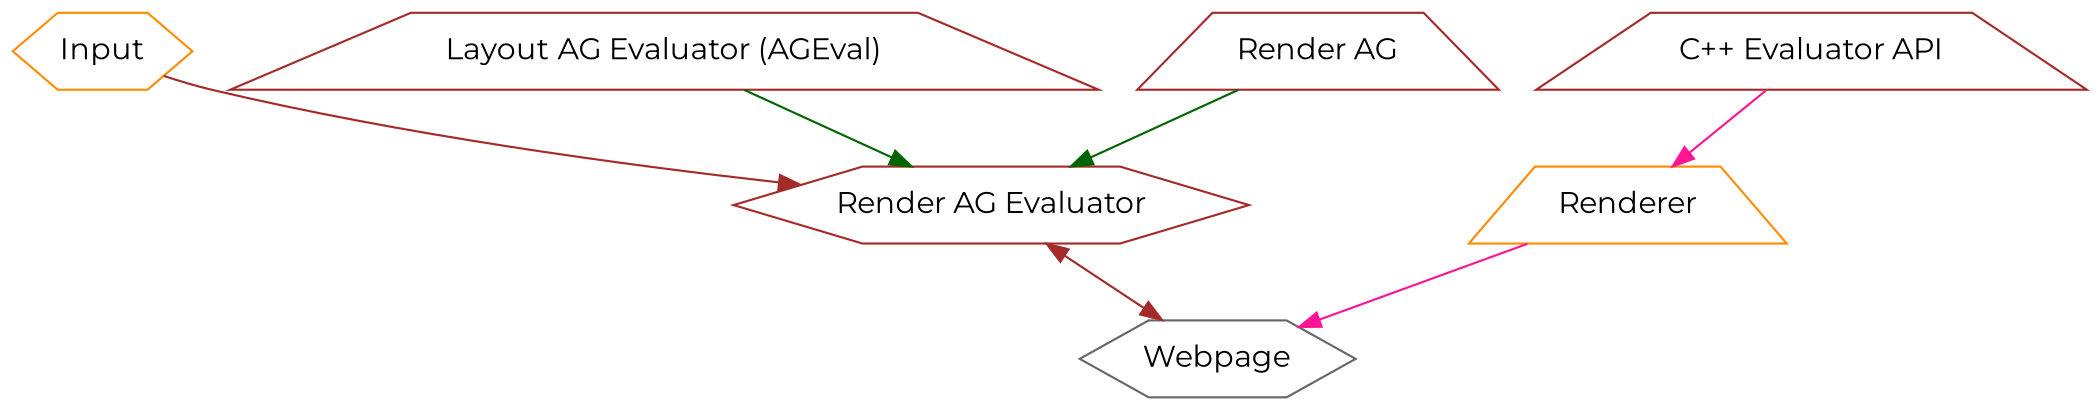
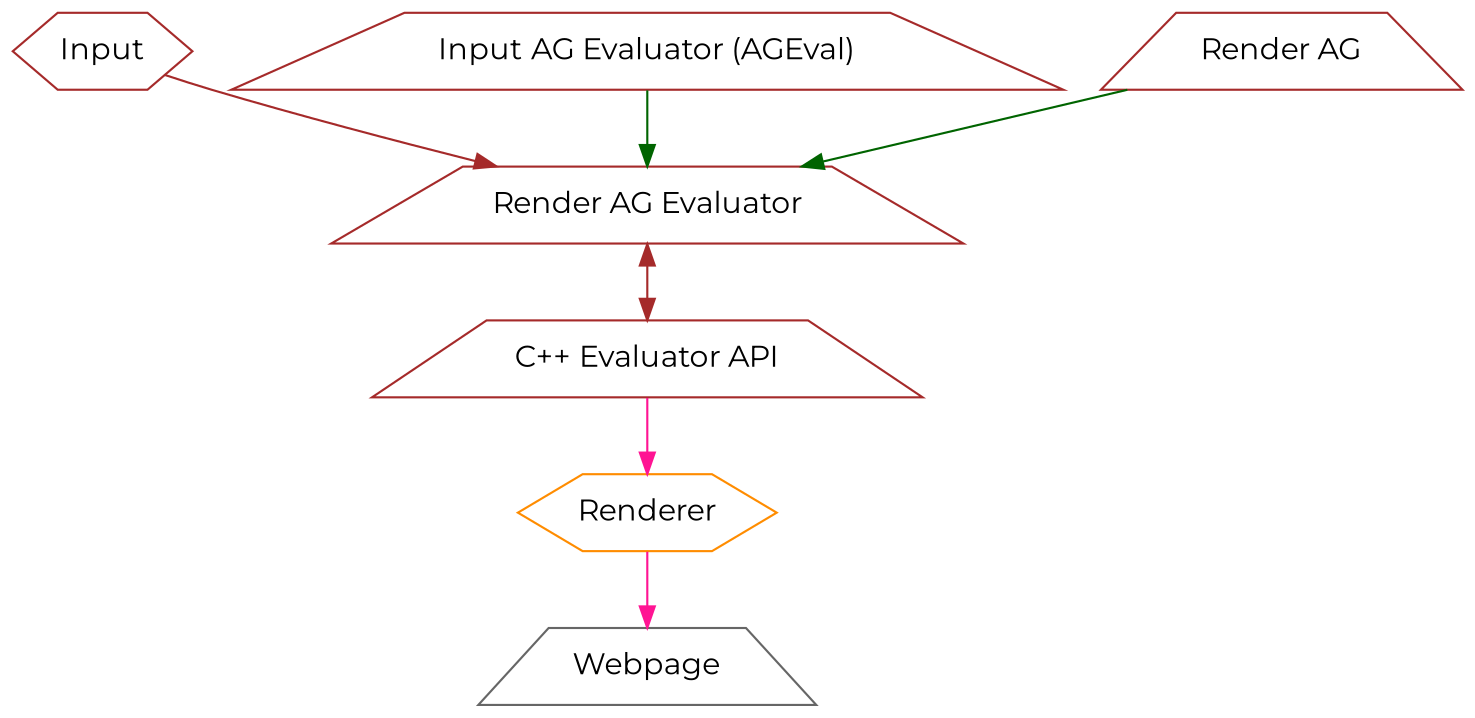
node "Input": color darkorange -> brown
node "Layout AG Evaluator (AGEval)": label "Layout AG Evaluator (AGEval)" -> "Input AG Evaluator (AGEval)"
node "Render AG Evaluator": shape hexagon -> trapezium
node "Renderer": shape trapezium -> hexagon
edge "Render AG Evaluator" -- "Webpage": now "Render AG Evaluator" -- "C++ Evaluator API"
node "Webpage": shape hexagon -> trapezium
